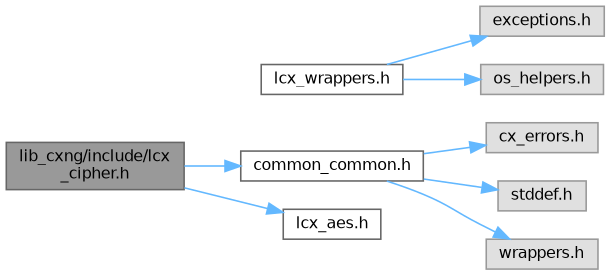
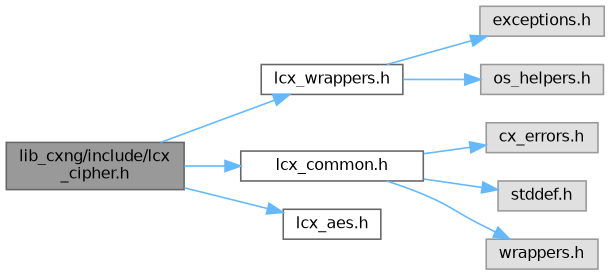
edge "lib_cxng/include/lcx _cipher.h" -> "lcx_wrappers.h": added
node "common_common.h": label "common_common.h" -> "lcx_common.h"
